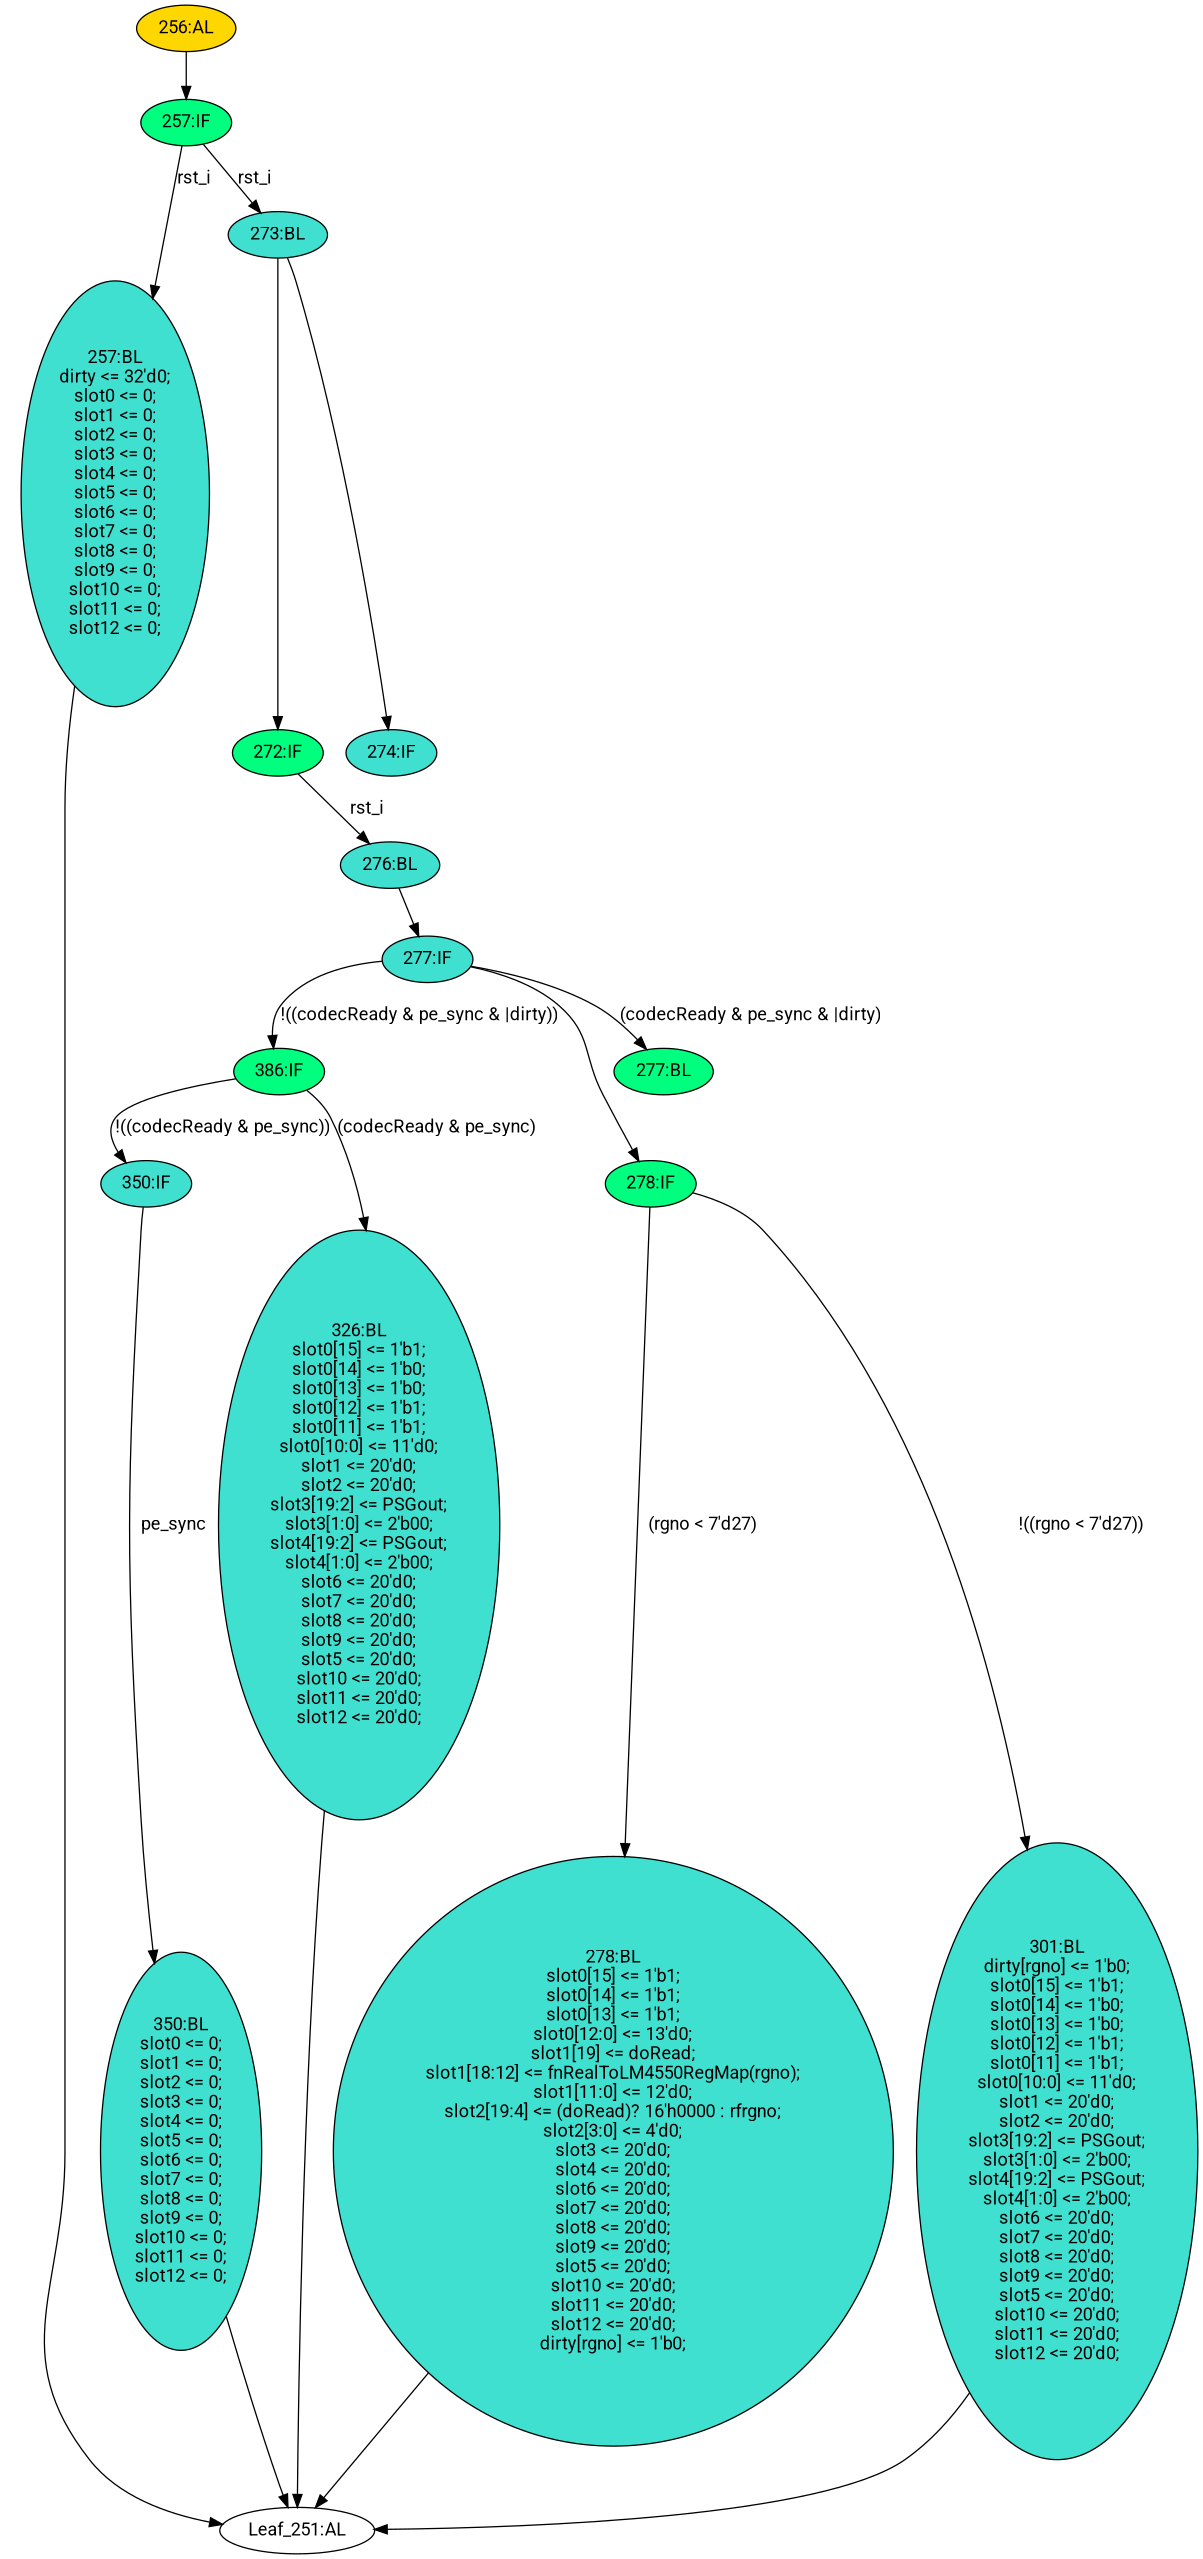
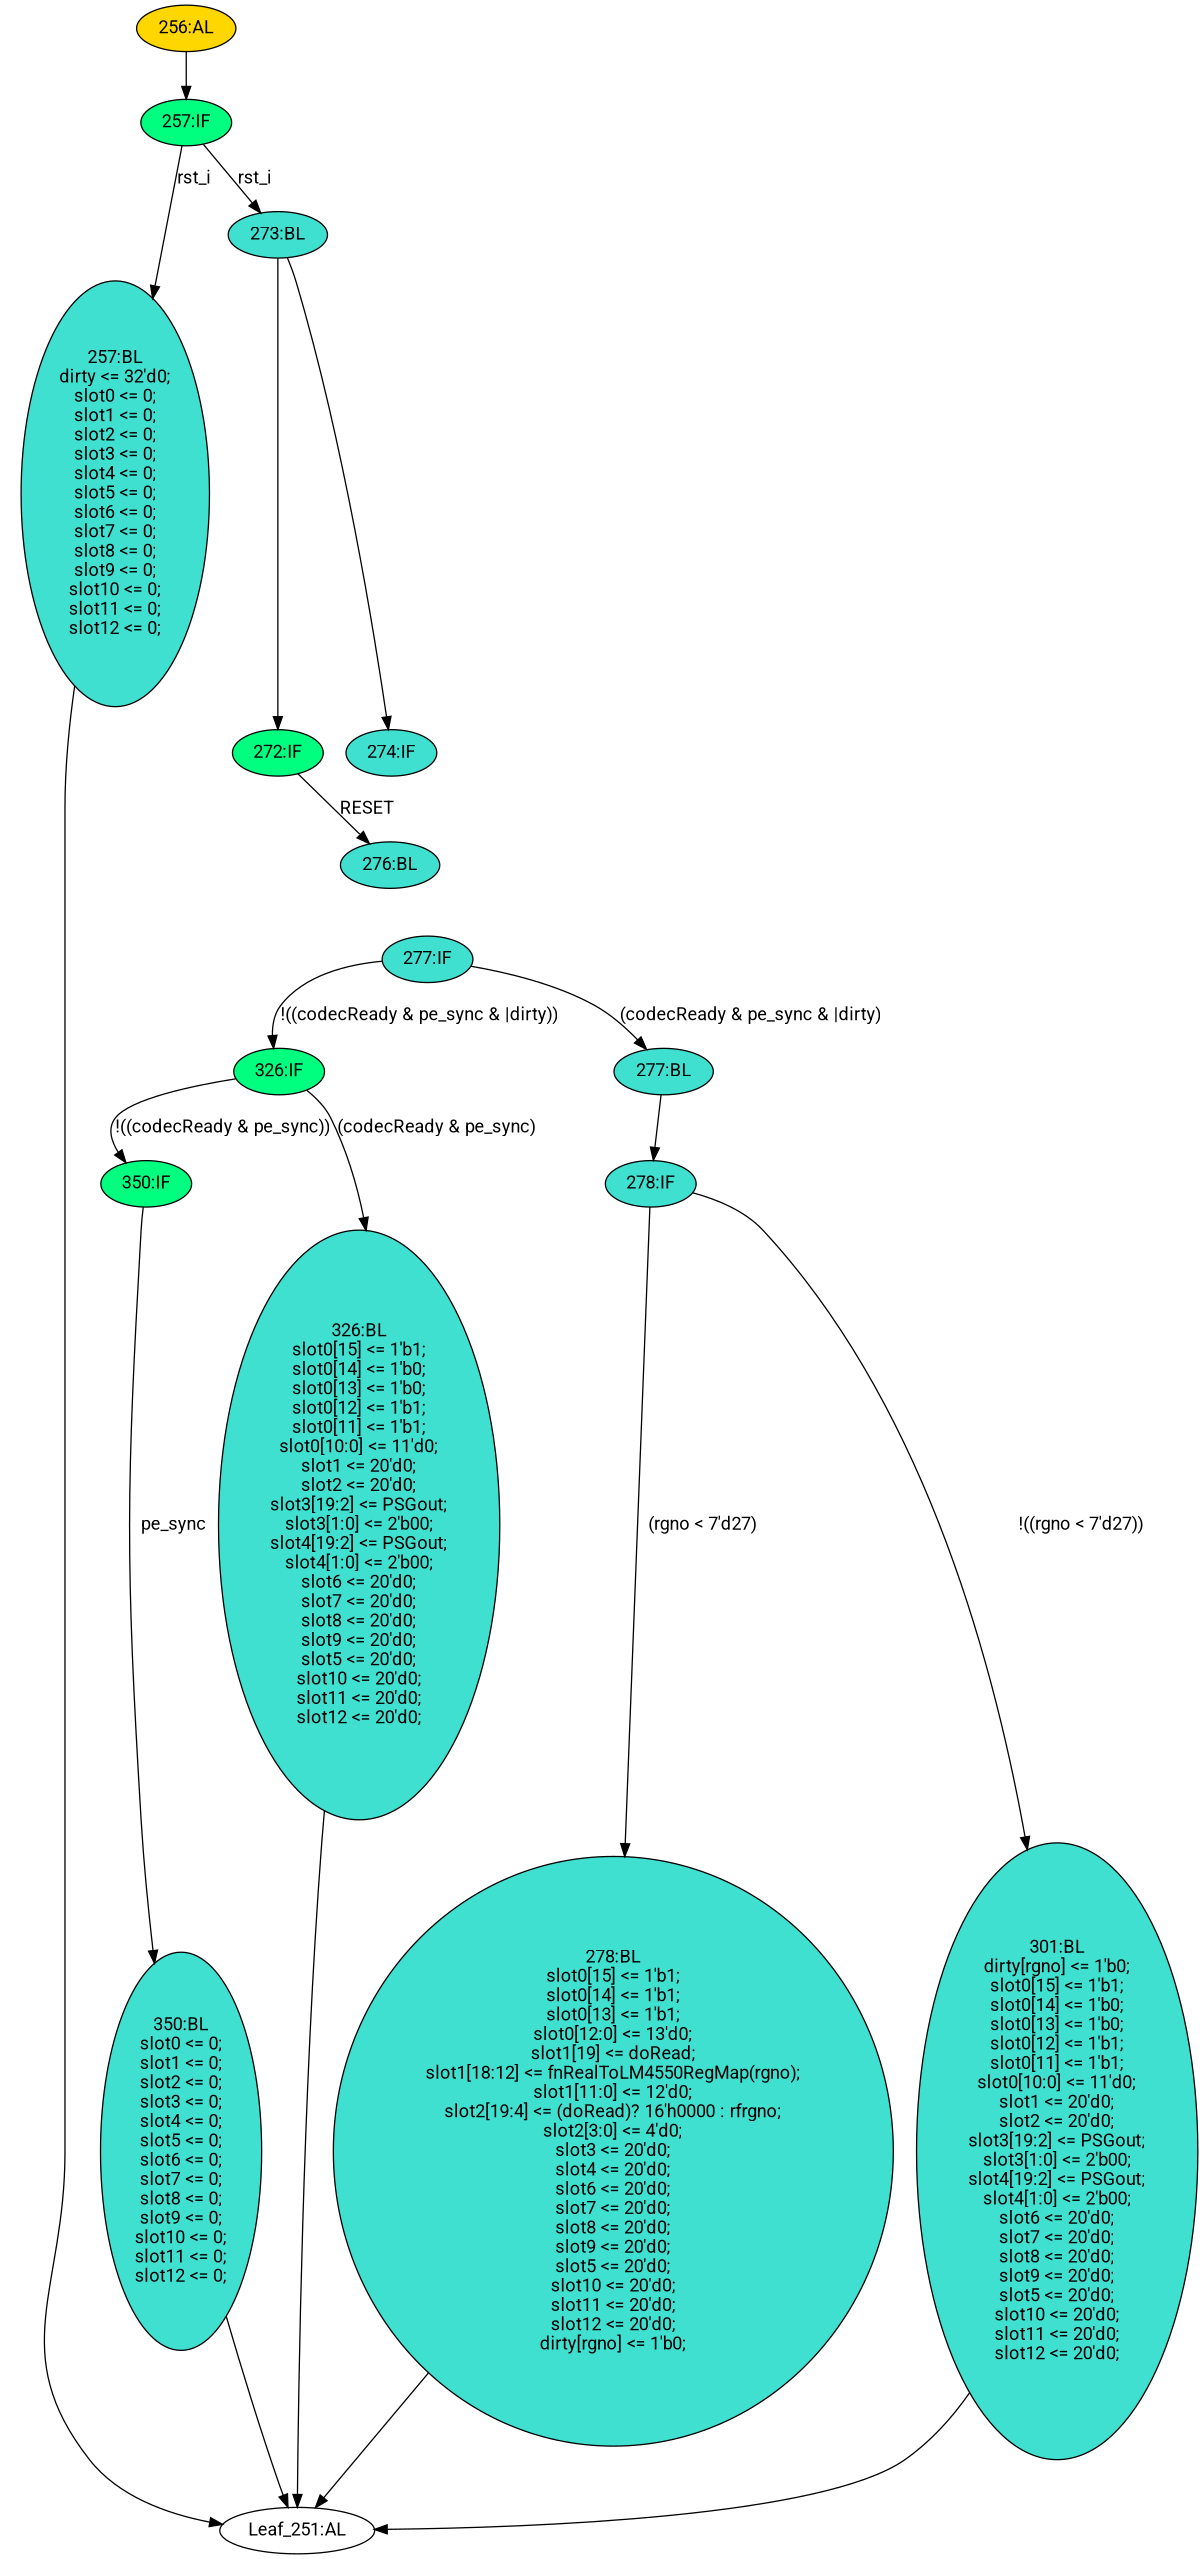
edge "272:IF" -> "276:BL": label "rst_i" -> "RESET"
edge "276:BL" -> "277:IF": removed
edge "277:IF" -> "278:IF": now "277:BL" -> "278:IF"
node "386:IF": label "386:IF" -> "326:IF"
node "277:BL": fillcolor springgreen -> turquoise
node "350:IF": fillcolor turquoise -> springgreen
node "278:IF": fillcolor springgreen -> turquoise
